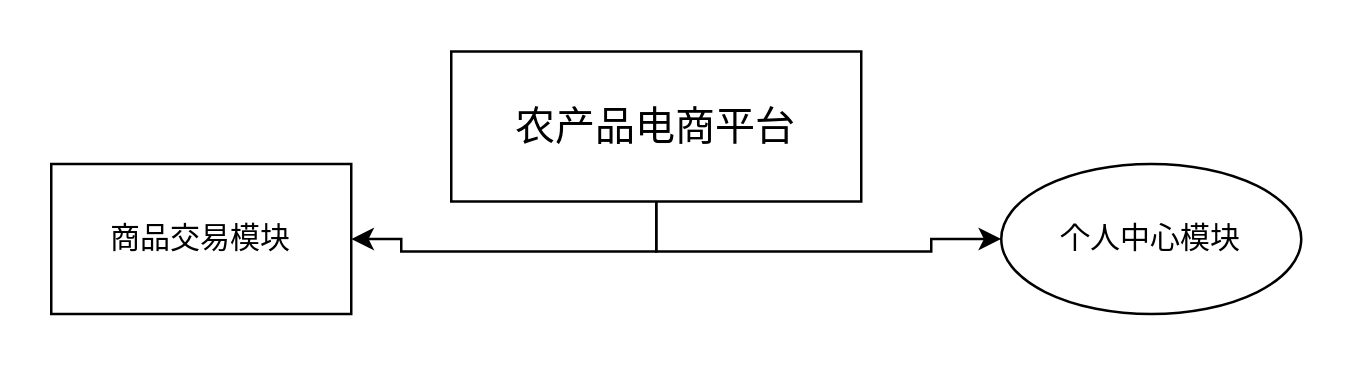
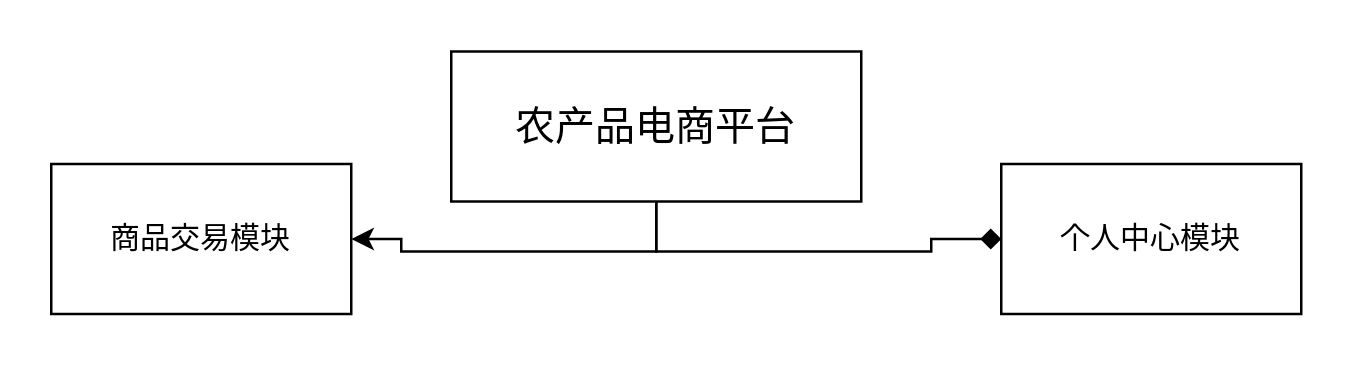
edge "农产品电商平台" -> "个人中心模块": arrowhead classic -> diamond
node "个人中心模块": shape ellipse -> rectangle
